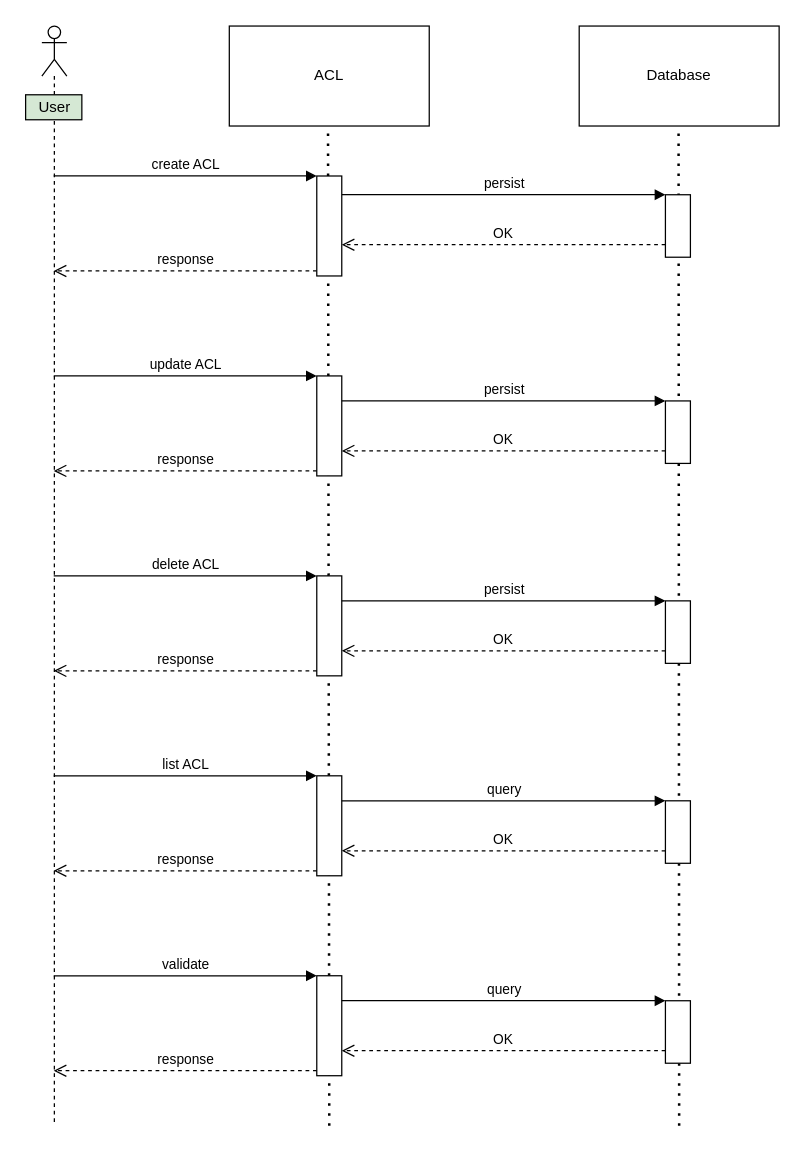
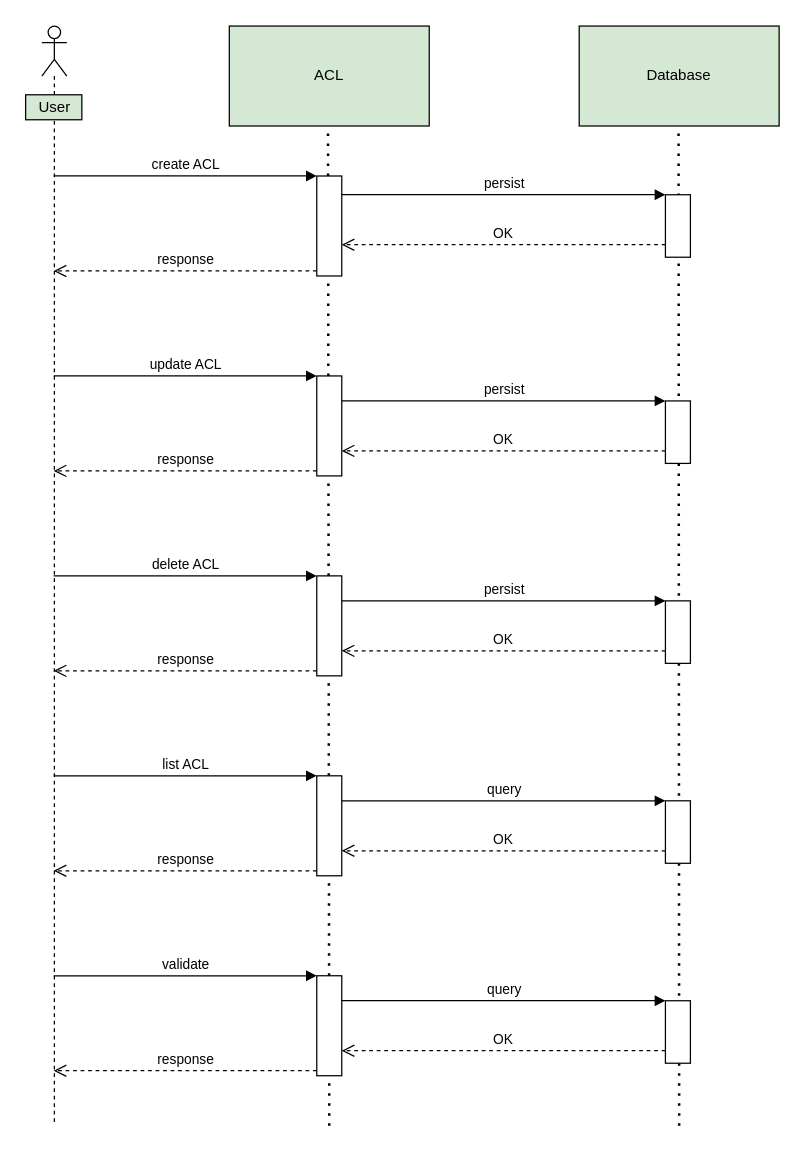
node "ACL": fillcolor #ffffff -> #d5e8d4
node "Database": fillcolor #ffffff -> #d5e8d4
